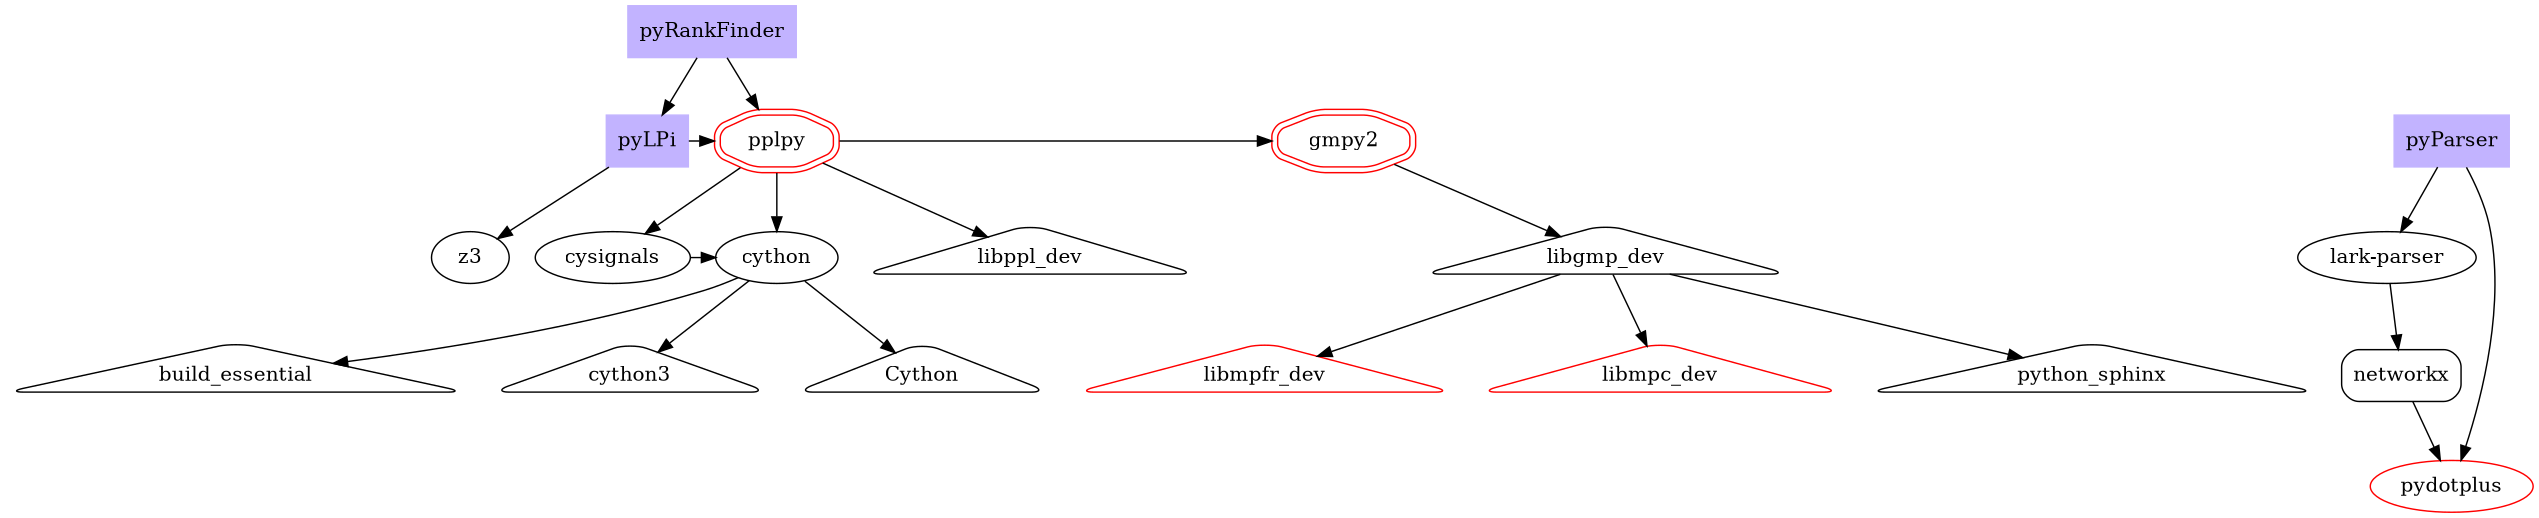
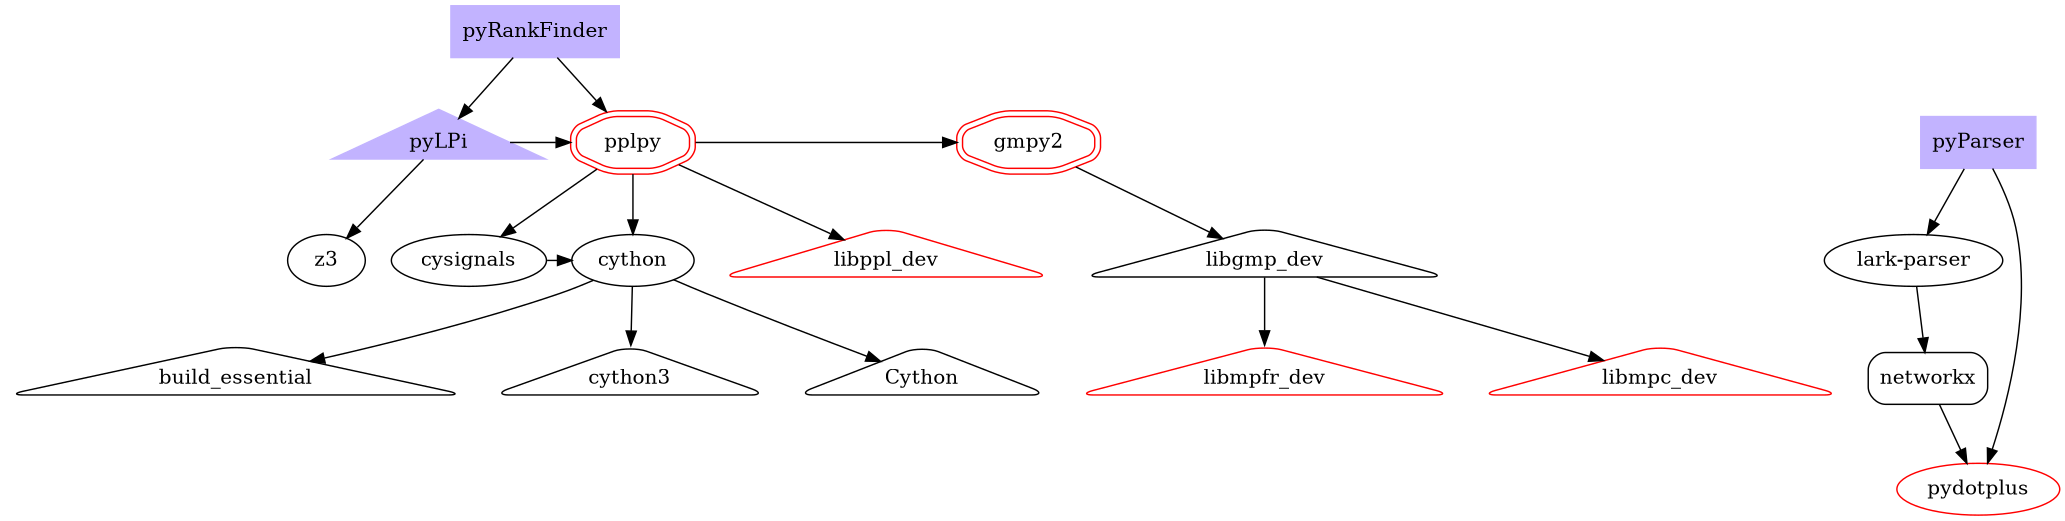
node "pyLPi": shape box -> triangle
node "libppl_dev": color black -> red
node "python_sphinx": removed
